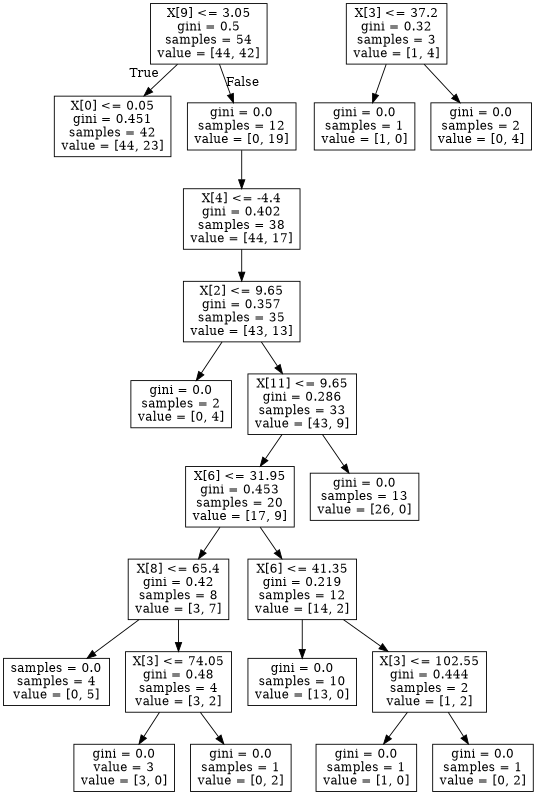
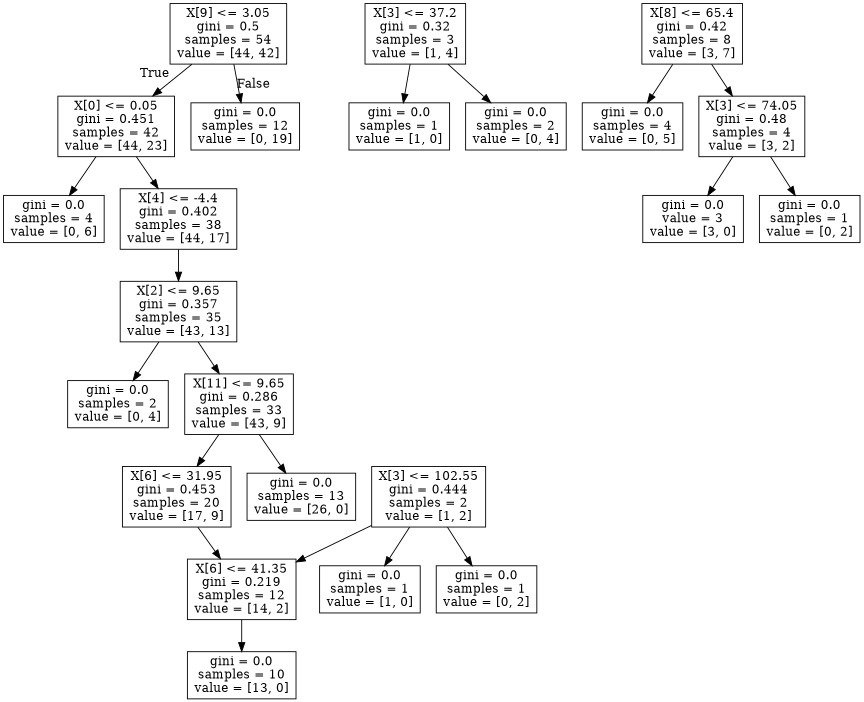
edge "gini = 0.0 samples = 12 value = [0, 19]" -> "X[4] <= -4.4 gini = 0.402 samples = 38 value = [44, 17]": now "X[0] <= 0.05 gini = 0.451 samples = 42 value = [44, 23]" -> "X[4] <= -4.4 gini = 0.402 samples = 38 value = [44, 17]"
node "gini = 0.0 samples = 4 value = [0, 6]": added
edge "X[6] <= 31.95 gini = 0.453 samples = 20 value = [17, 9]" -> "X[8] <= 65.4 gini = 0.42 samples = 8 value = [3, 7]": removed
edge "X[6] <= 41.35 gini = 0.219 samples = 12 value = [14, 2]" -> "X[3] <= 102.55 gini = 0.444 samples = 2 value = [1, 2]": reversed
node "samples = 0.0 samples = 4 value = [0, 5]": label "samples = 0.0 samples = 4 value = [0, 5]" -> "gini = 0.0 samples = 4 value = [0, 5]"
